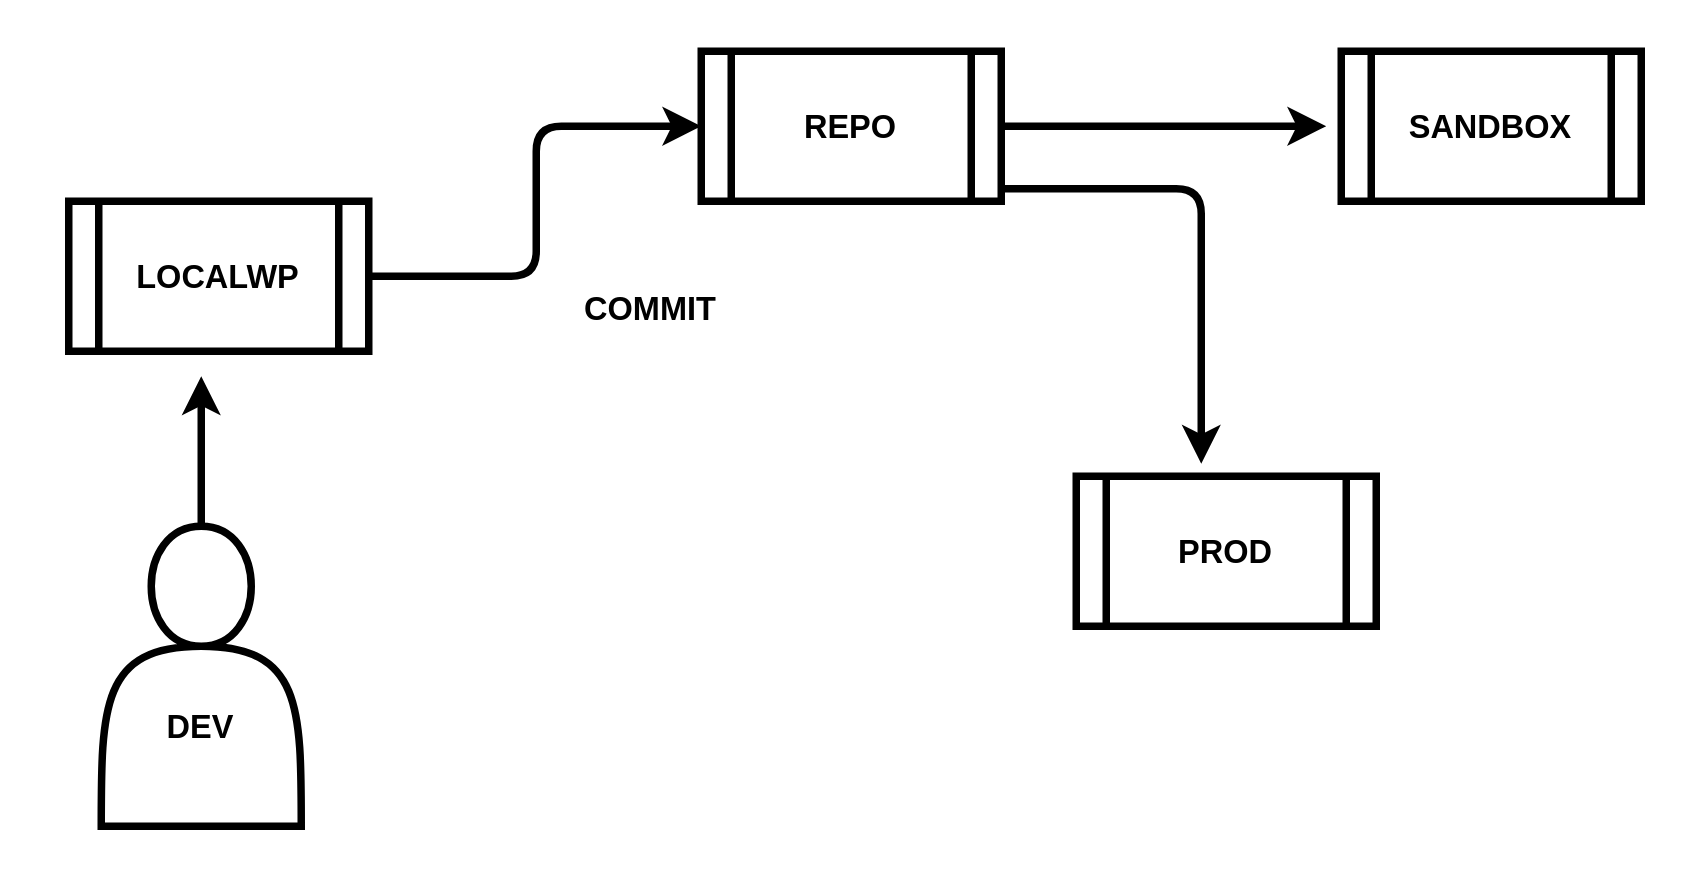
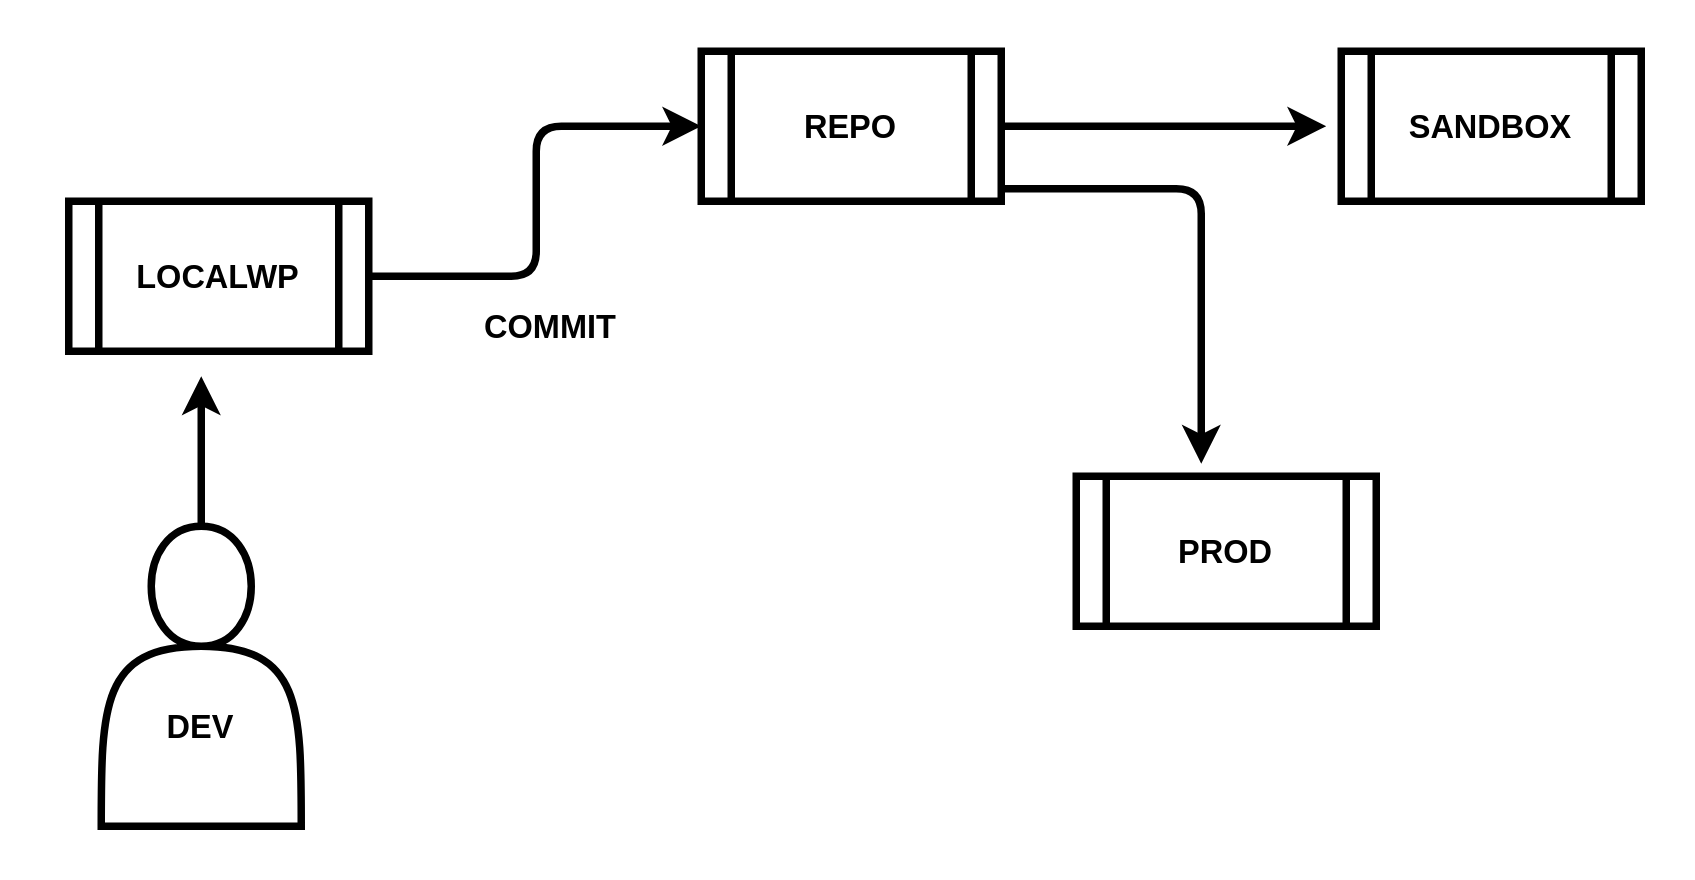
node "COMMIT": size 500x113 -> 300x150
